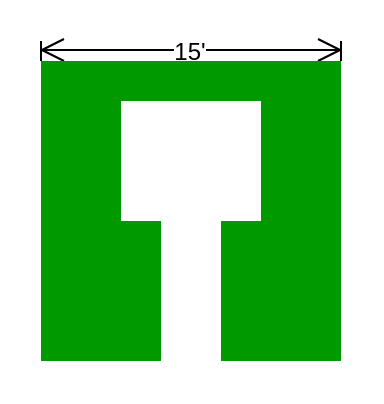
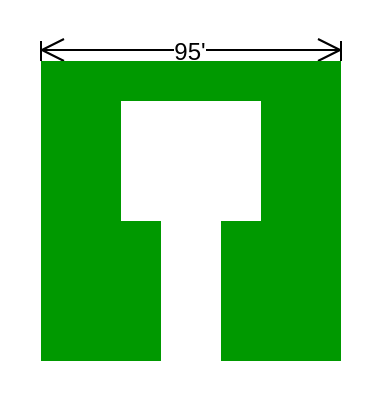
node "15'": label "15'" -> "95'"
